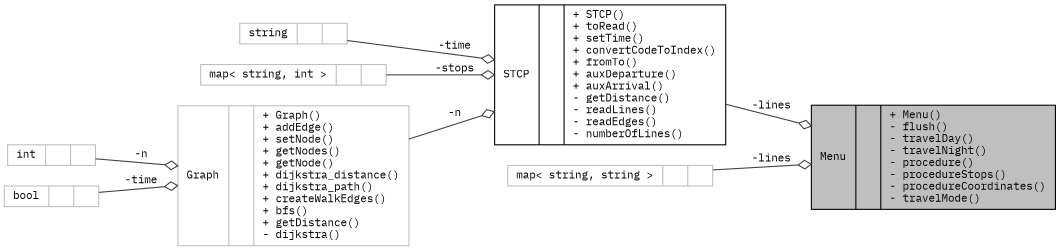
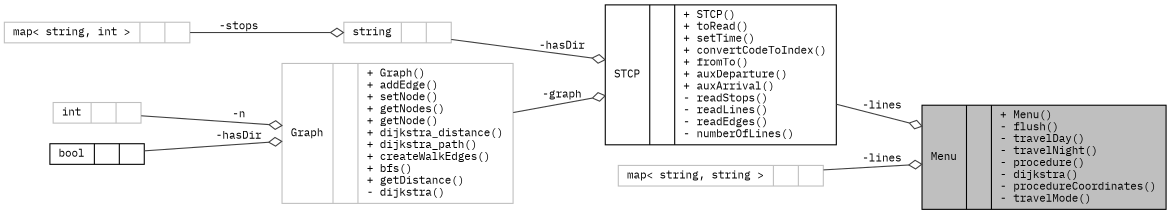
edge "string" -> "STCP": label " -time" -> " -hasDir"
edge "map< string, int >" -> "STCP": now "map< string, int >" -> "string"
node "STCP": text "- getDistance()" -> "- readStops()"
edge "Graph" -> "STCP": label " -n" -> " -graph"
node "Menu": text "- procedureStops()" -> "- dijkstra()"
edge "bool" -> "Graph": label " -time" -> " -hasDir"
node "bool": color grey75 -> black
